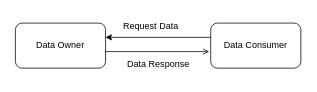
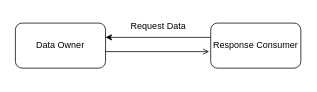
node "Request Data": moved (150, 27) -> (158, 27)
node "Data Consumer": label "Data Consumer" -> "Response Consumer"
node "Data Response": removed
